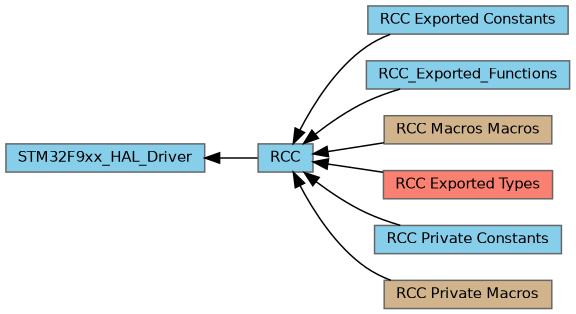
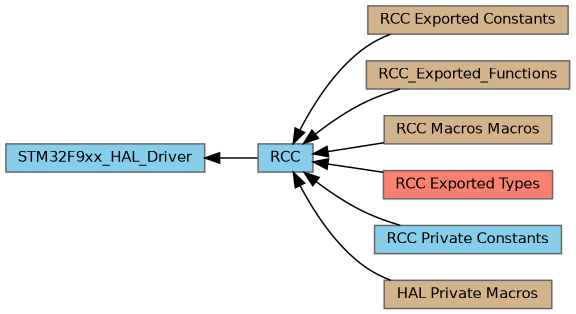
node "RCC Exported Constants": fillcolor skyblue -> tan
node "RCC_Exported_Functions": fillcolor skyblue -> tan
node "RCC Private Macros": label "RCC Private Macros" -> "HAL Private Macros"
